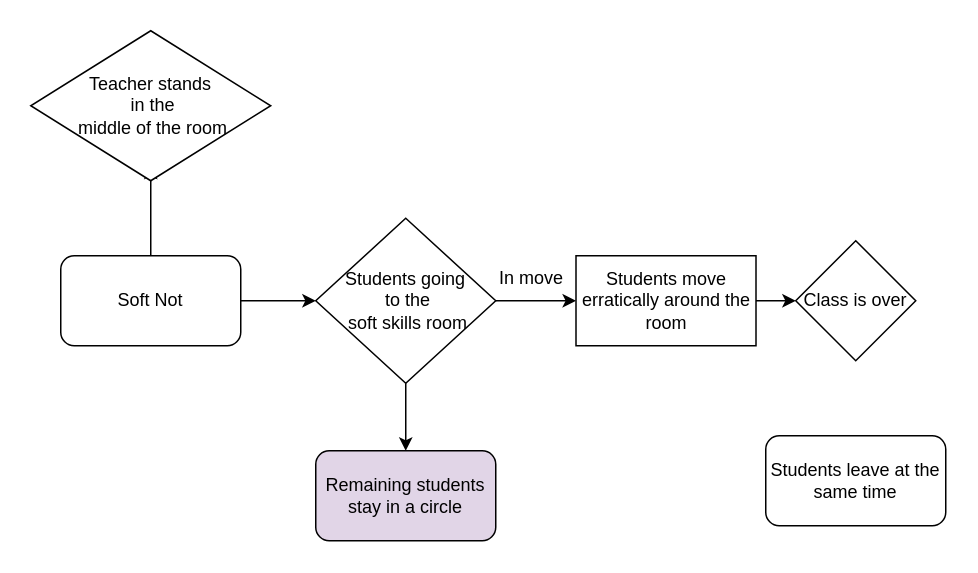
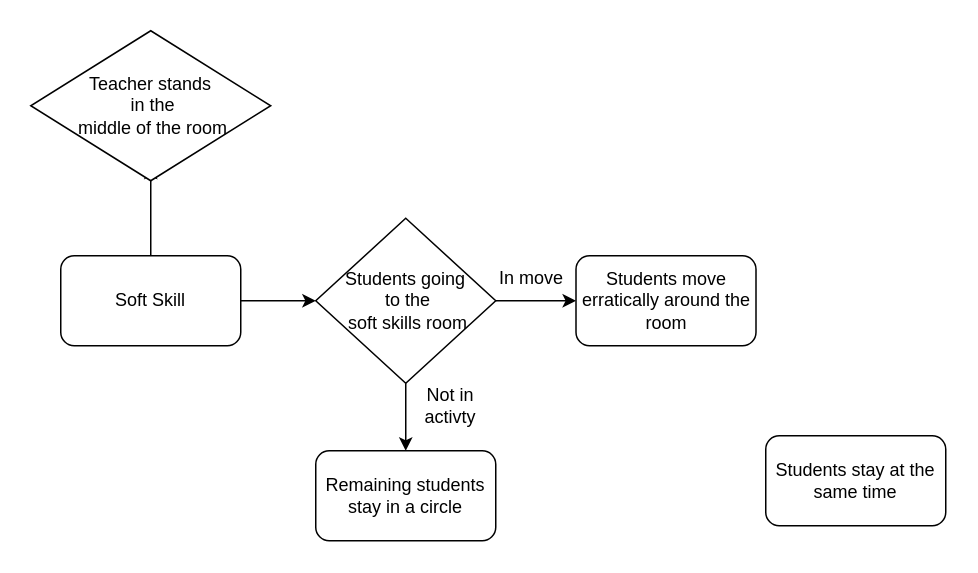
node "Soft Not": label "Soft Not" -> "Soft Skill"
node "Students move erratically around the room": shape rectangle -> rounded rectangle
edge "Students move erratically around the room" -> "Class is over": removed
node "Class is over": removed
node "Not in activty": added
node "Students leave at the same time": label "Students leave at the same time" -> "Students stay at the same time"
node "Remaining students stay in a circle": fillcolor #e1d5e7 -> #ffffff
